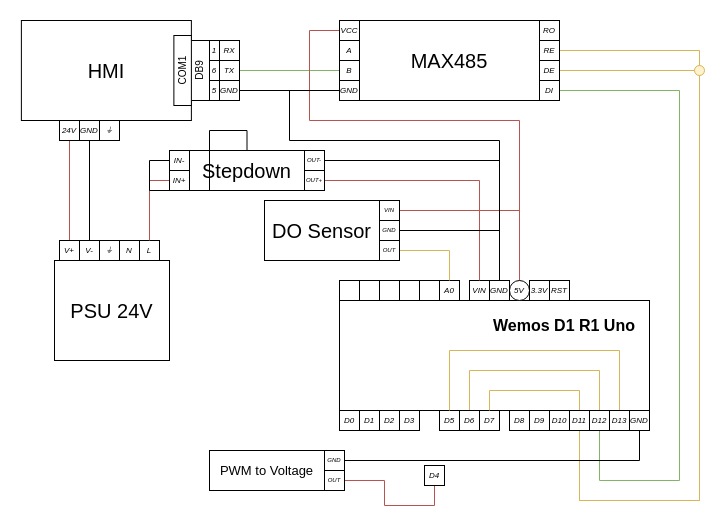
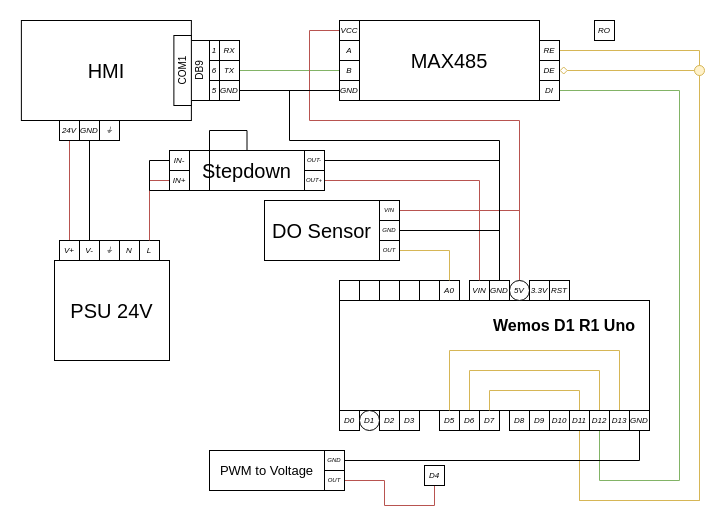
node "RO": moved (550, 31) -> (605, 31)
edge "DE" -- "D11": arrowhead none -> diamond
node "D1": shape rectangle -> ellipse
